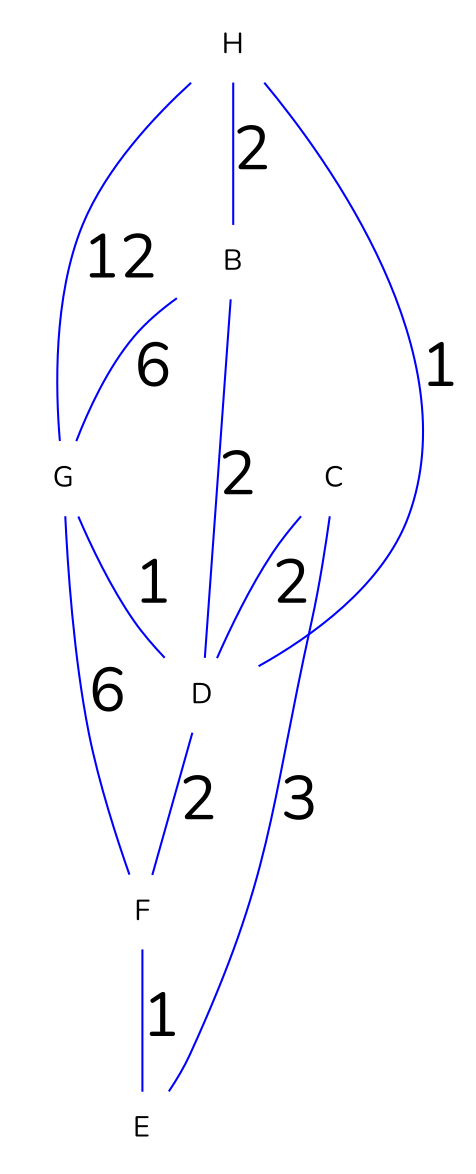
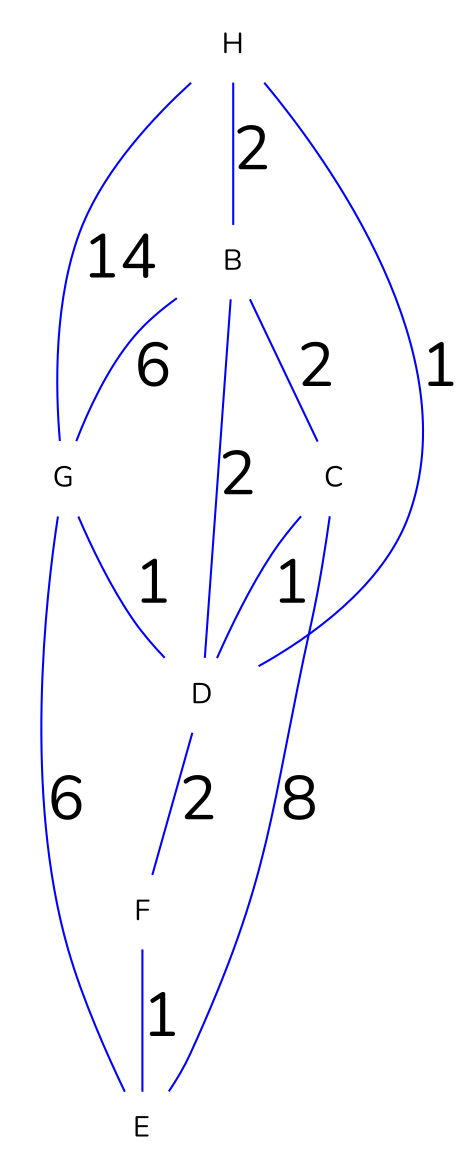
edge "H" -- "G": label "12" -> "14"
edge "B" -- "C": added, label "2"
edge "C" -- "D": label "2" -> "1"
edge "G" -- "F": now "G" -- "E"
edge "C" -- "E": label "3" -> "8"
